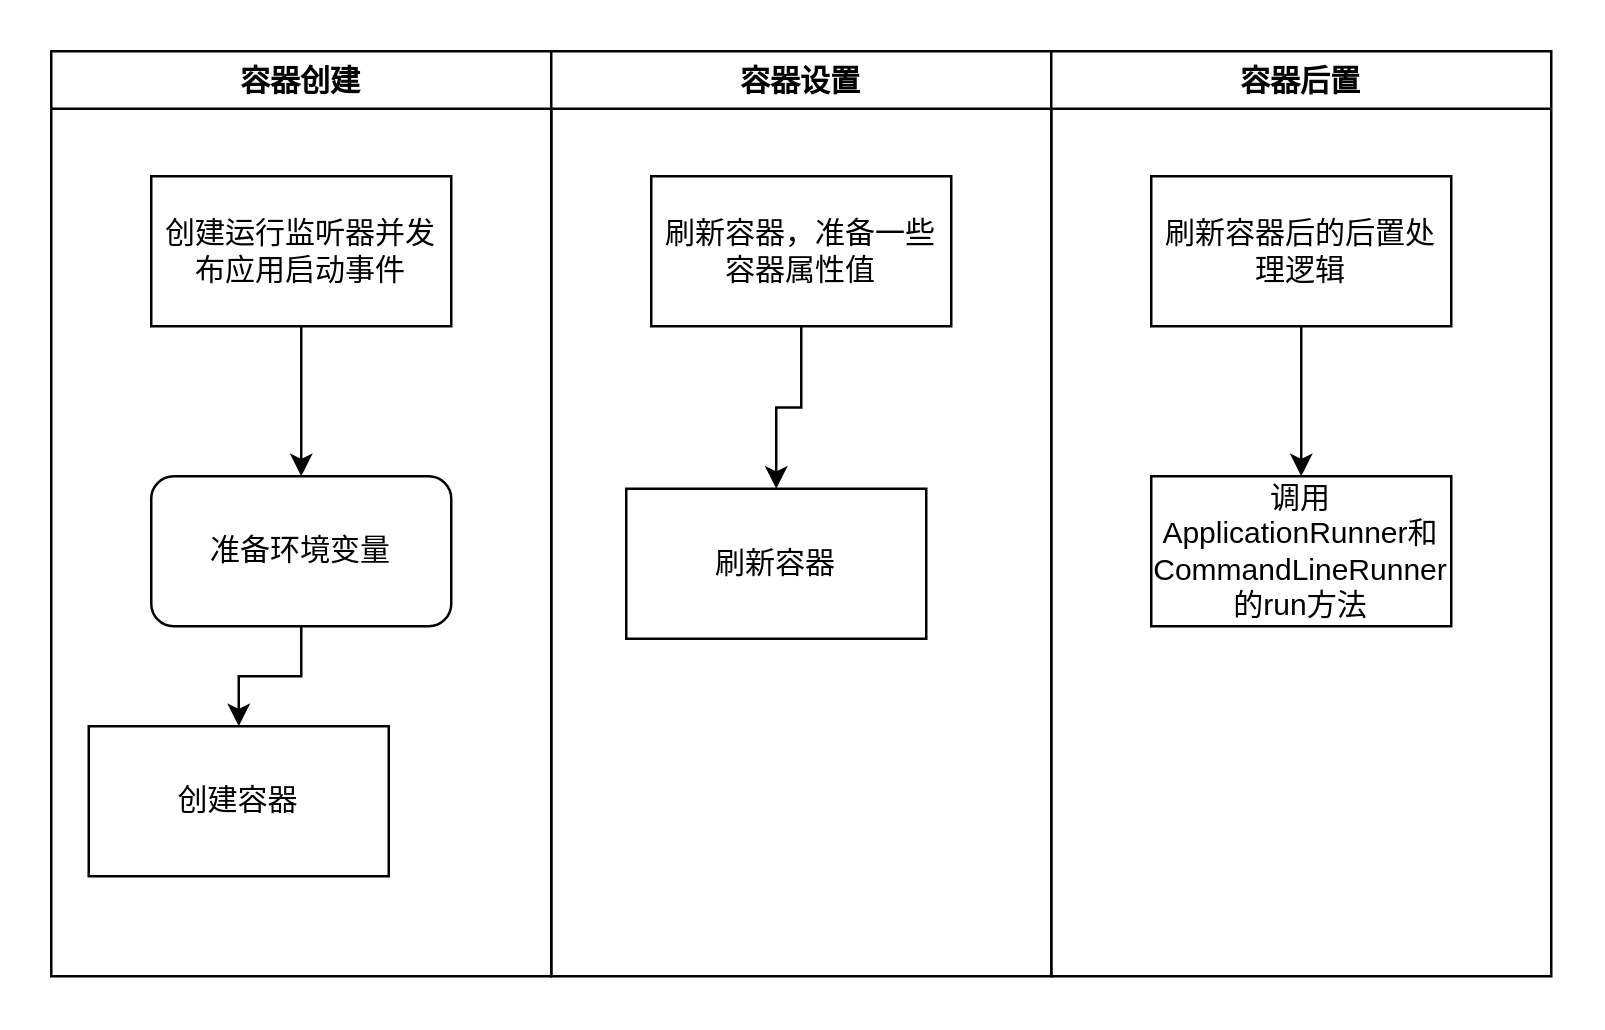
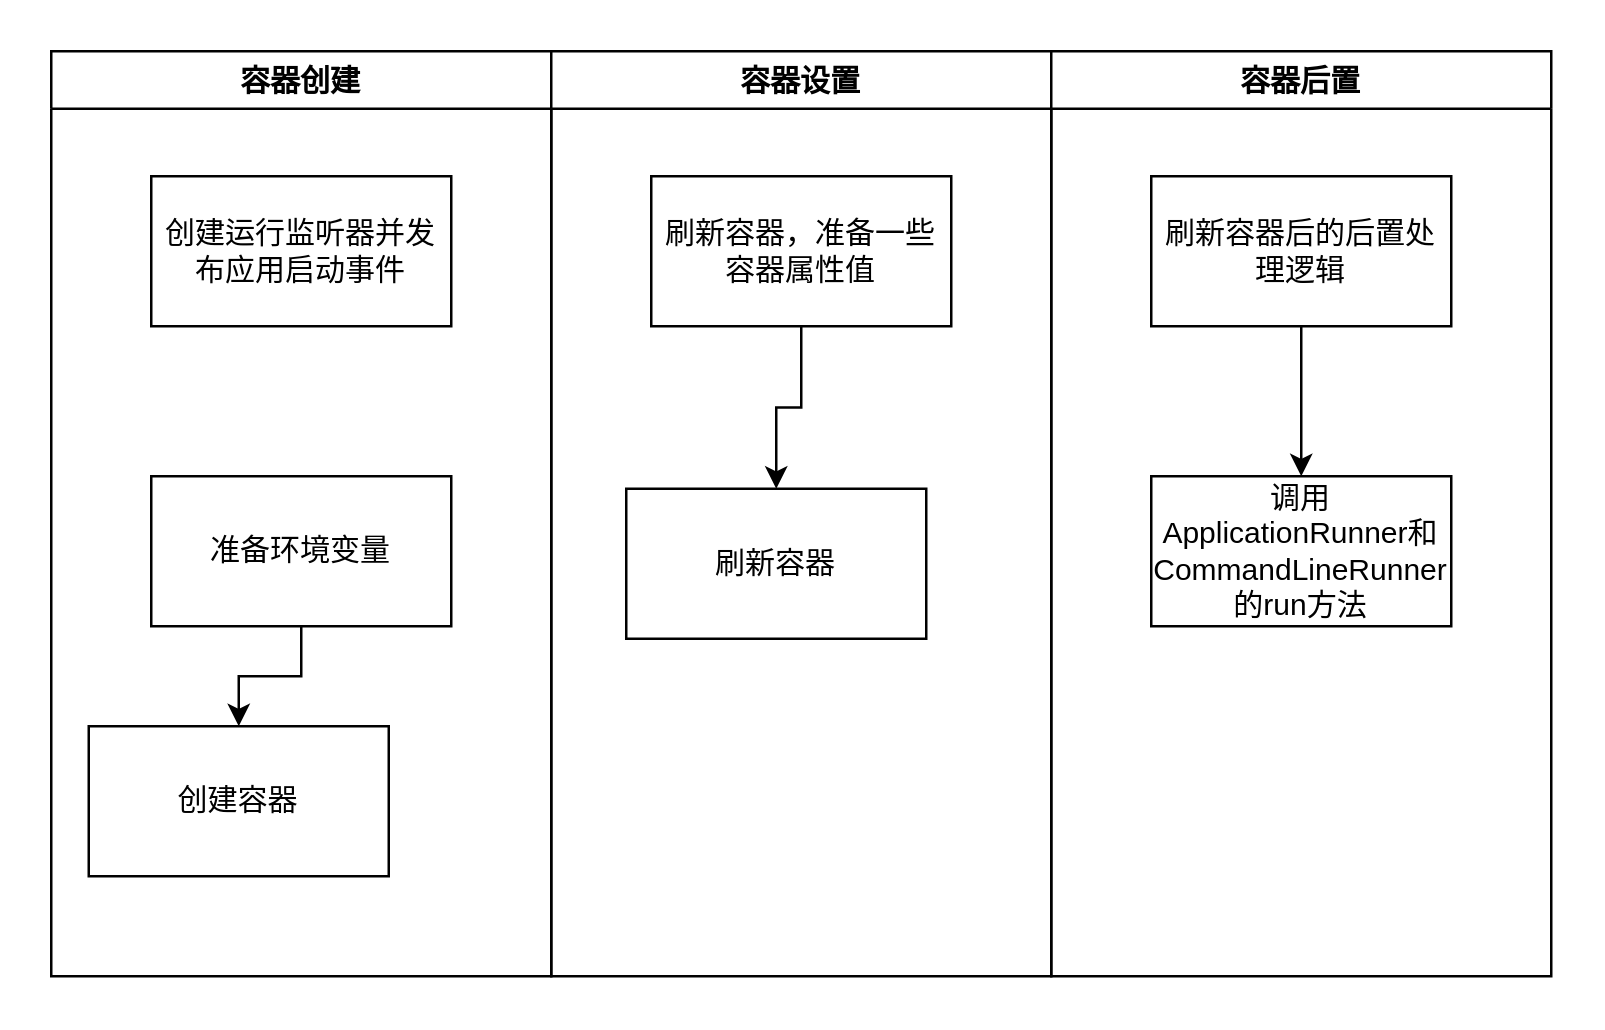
edge "创建运行监听器并发布应用启动事件" -> "准备环境变量": removed
node "准备环境变量": shape rounded rectangle -> rectangle
